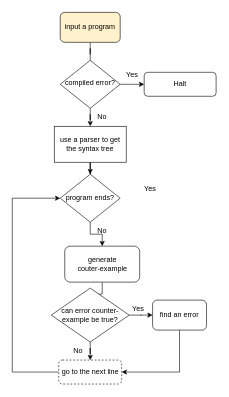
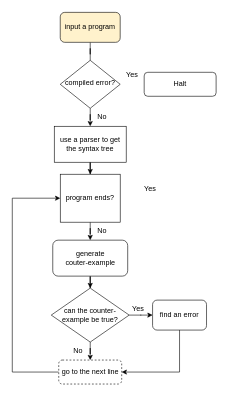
edge "compiled error?" -> "Halt": removed
node "program ends?": shape diamond -> rectangle
node "generate couter-example": moved (102, 264) -> (90, 258)
node "can error counter-example be true?": label "can error counter-example be true?" -> "can the counter-example be true?"
